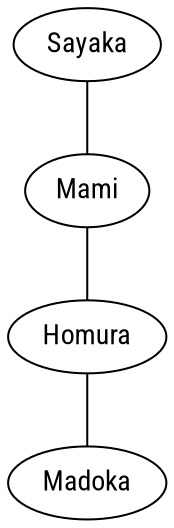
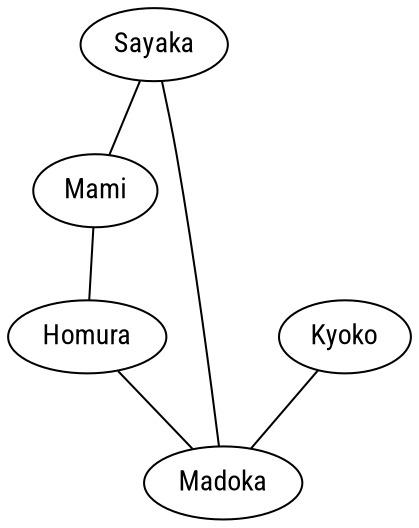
edge "Sayaka" -- "Madoka": added
node "Kyoko": added
